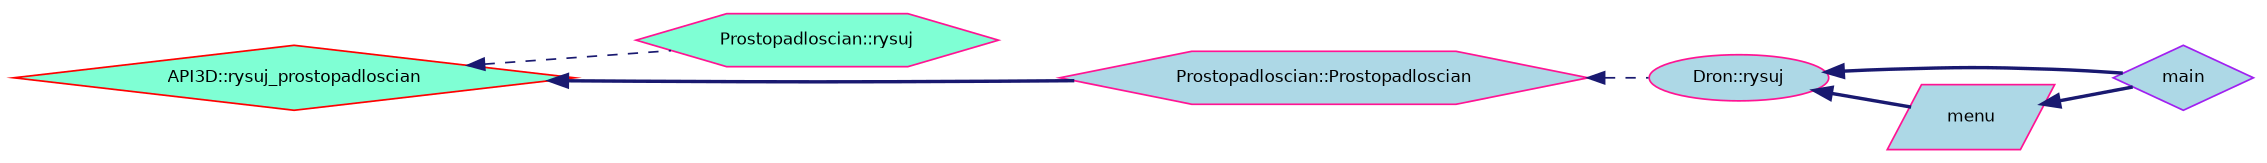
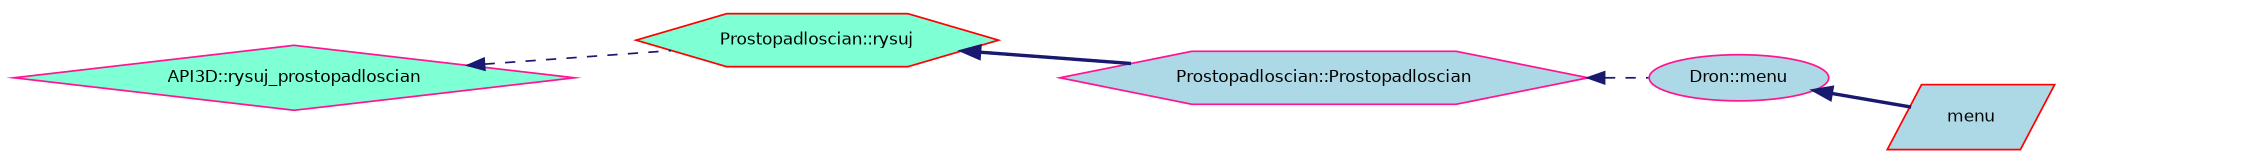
node "Prostopadloscian::rysuj": color deeppink -> red
node "API3D::rysuj_prostopadloscian": color red -> deeppink
node "Dron::rysuj": label "Dron::rysuj" -> "Dron::menu"
node "main": removed
edge "Prostopadloscian::Prostopadloscian" -> "API3D::rysuj_prostopadloscian": now "Prostopadloscian::Prostopadloscian" -> "Prostopadloscian::rysuj"
node "menu": color deeppink -> red
